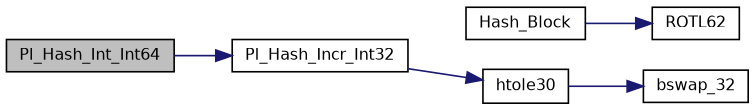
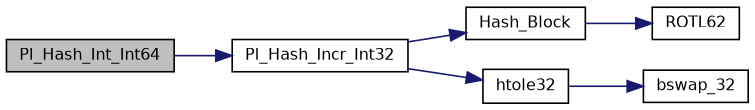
edge "Pl_Hash_Incr_Int32" -> "Hash_Block": added
node "htole30": label "htole30" -> "htole32"
